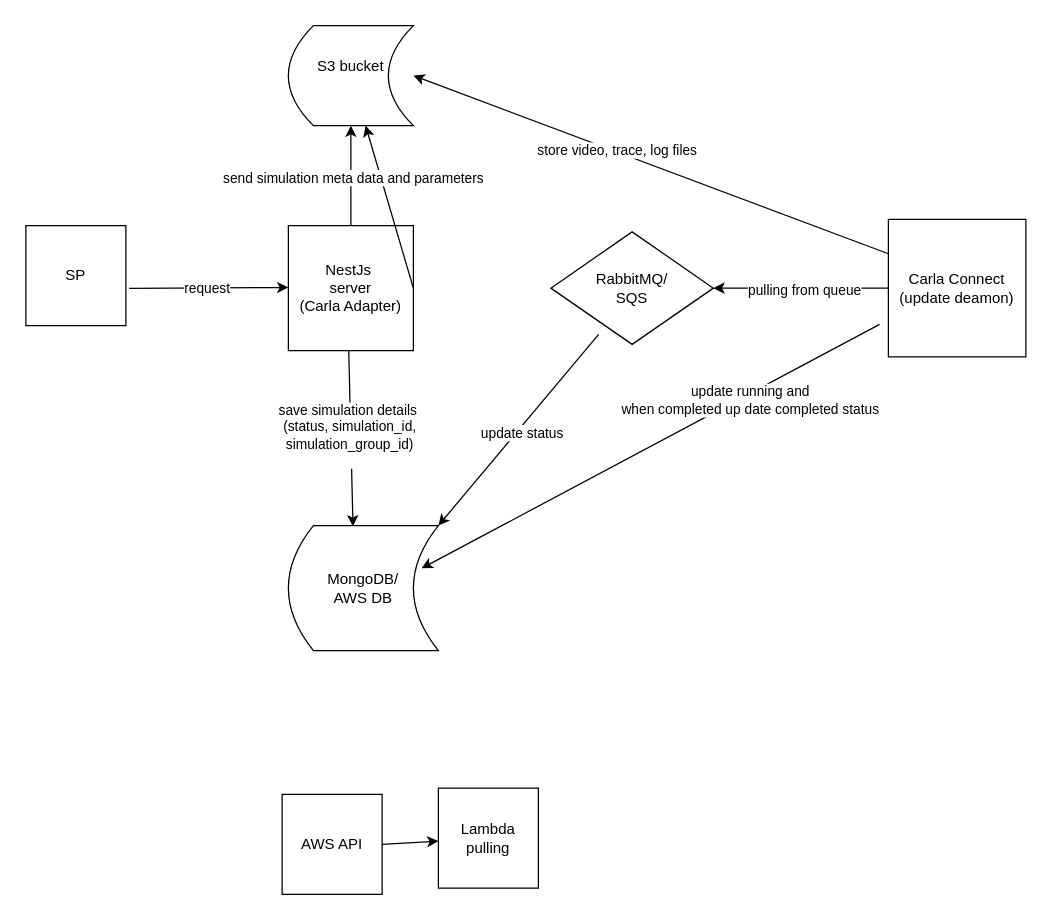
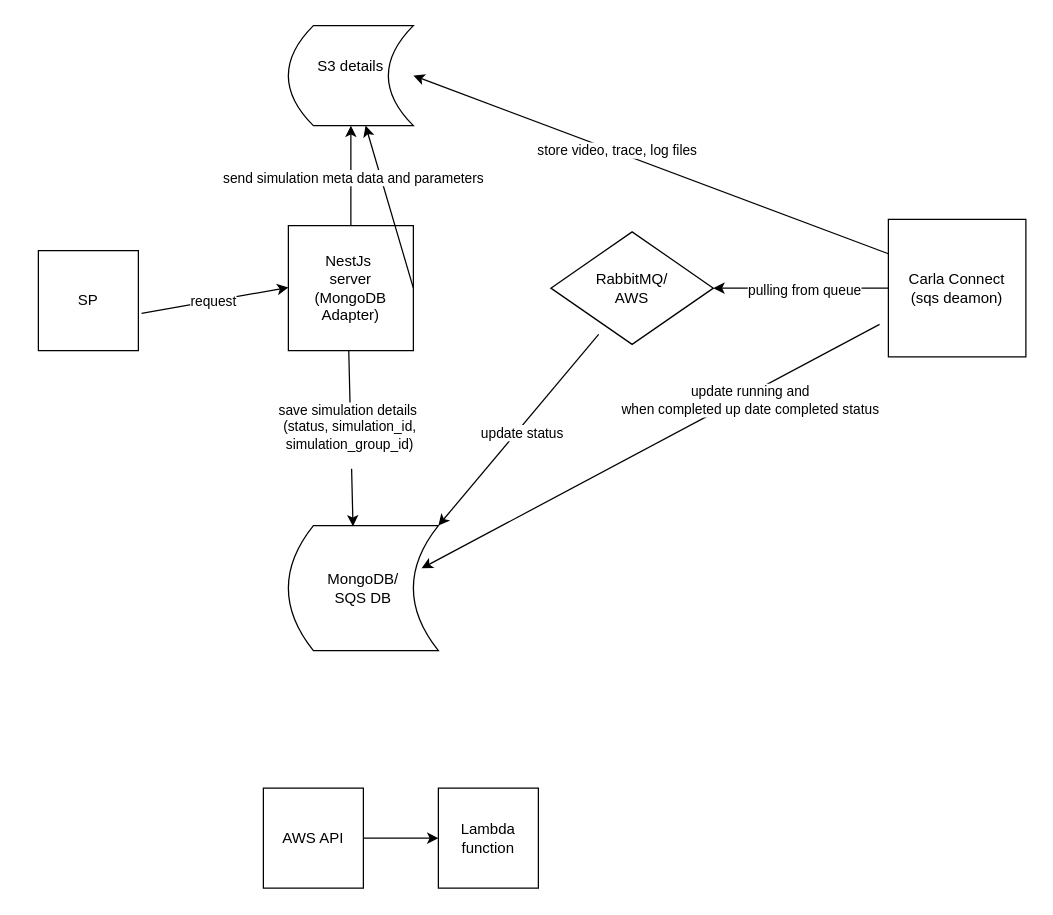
node "S3 bucket": label "S3 bucket" -> "S3 details"
node "SP": moved (76, 276) -> (88, 301)
node "NestJs server (Carla Adapter)": label "NestJs server (Carla Adapter)" -> "NestJs server (MongoDB Adapter)"
node "RabbitMQ/ SQS": label "RabbitMQ/ SQS" -> "RabbitMQ/ AWS"
node "Carla Connect (update deamon)": label "Carla Connect (update deamon)" -> "Carla Connect (sqs deamon)"
node "MongoDB/ AWS DB": label "MongoDB/ AWS DB" -> "MongoDB/ SQS DB"
node "Lambda pulling": label "Lambda pulling" -> "Lambda function"
node "AWS API": moved (332, 844) -> (313, 838)
